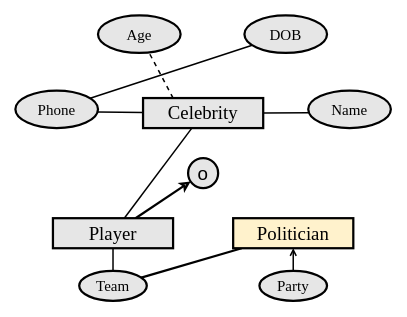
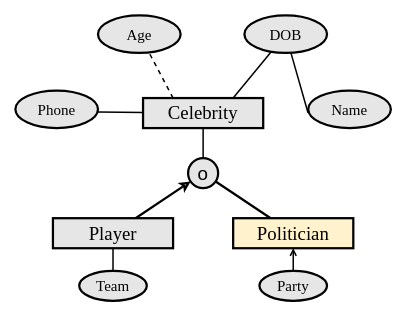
edge "DOB" -- "Phone": now "DOB" -- "Celebrity"
edge "Name" -- "Celebrity": now "Name" -- "DOB"
edge "Celebrity" -- "Player": now "Celebrity" -- "o"
edge "Politician" -- "Team": now "Politician" -- "o"
